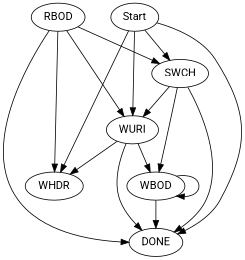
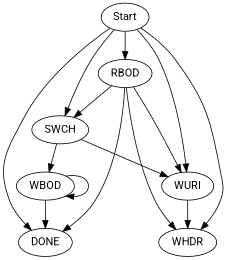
edge "Start" -> "RBOD": added
edge "WURI" -> "WBOD": removed
edge "SWCH" -> "DONE": removed
edge "WURI" -> "DONE": removed
